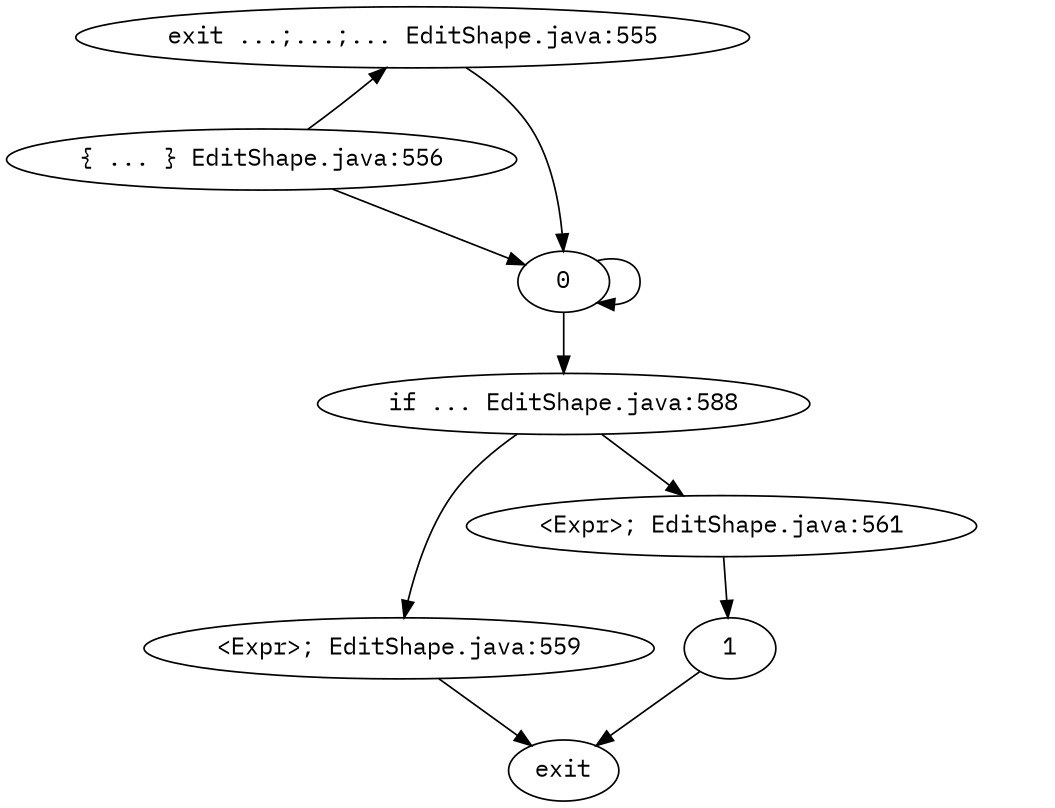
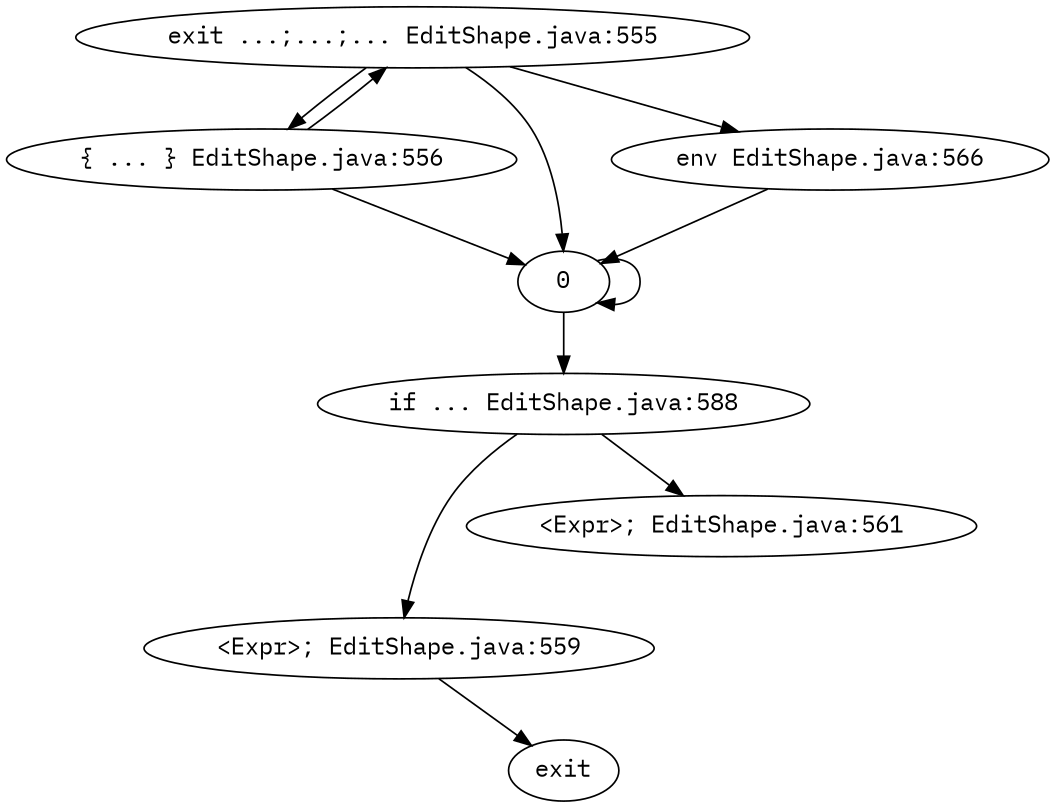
edge "exit ...;...;... EditShape.java:555" -> "{ ... } EditShape.java:556": added
node "env EditShape.java:566": added
node "1": removed
